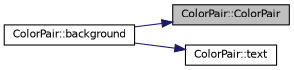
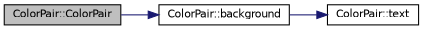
edge "ColorPair::background" -> "ColorPair::ColorPair": reversed
